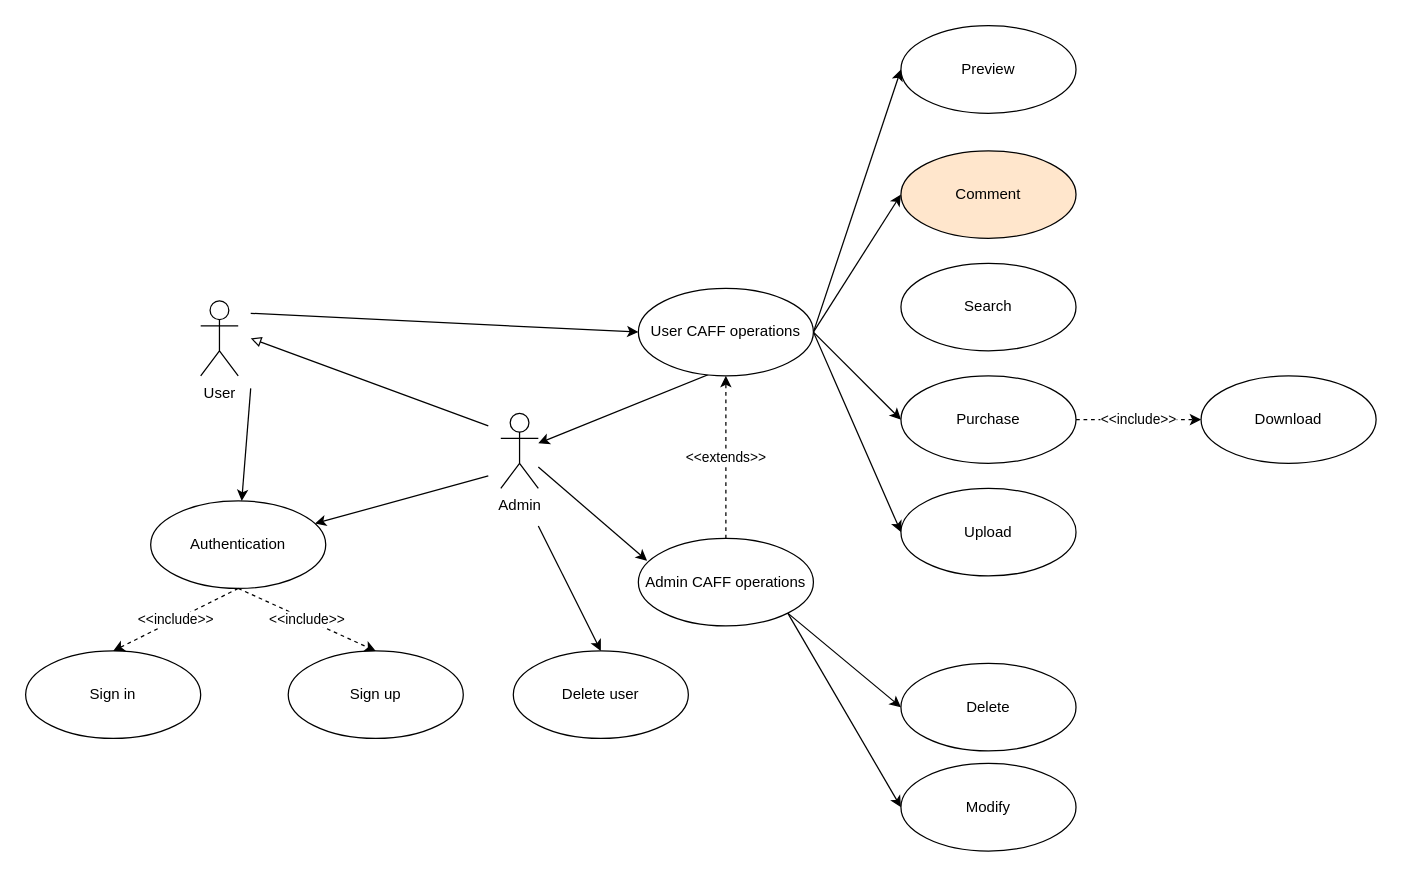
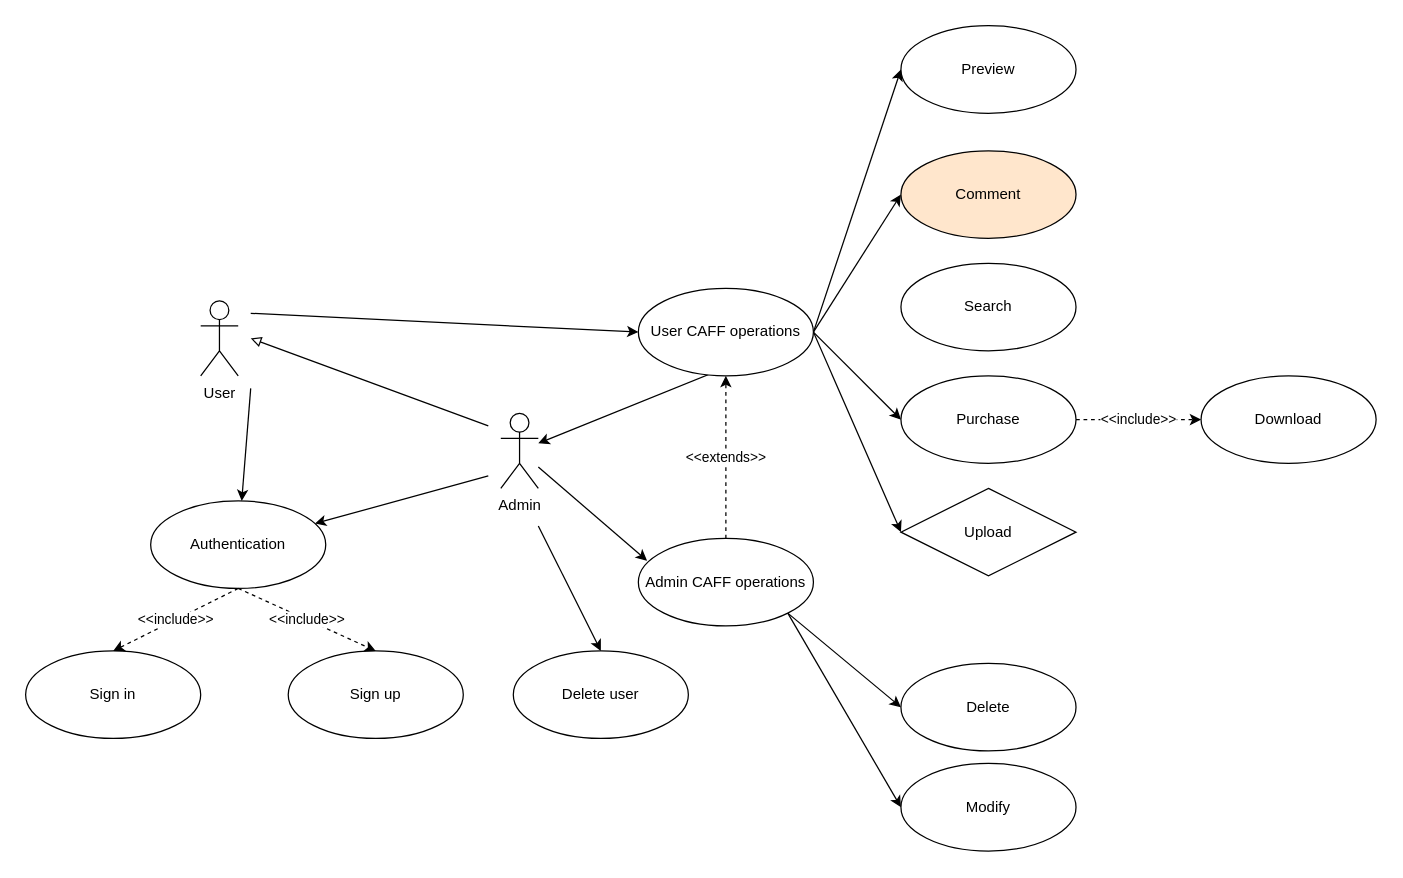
node "Upload": shape ellipse -> diamond
